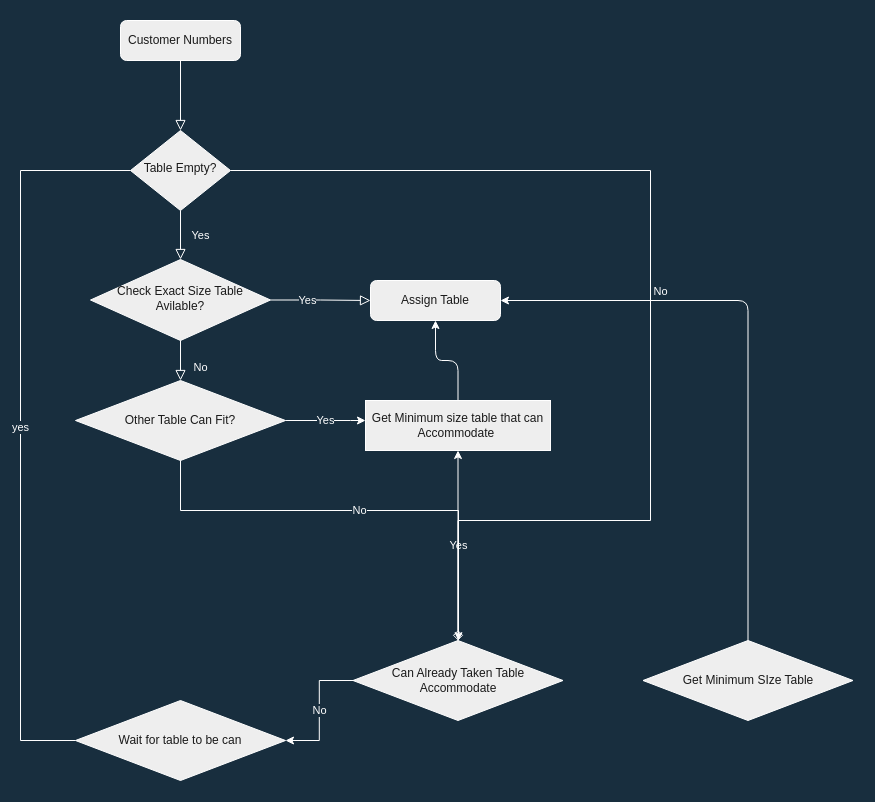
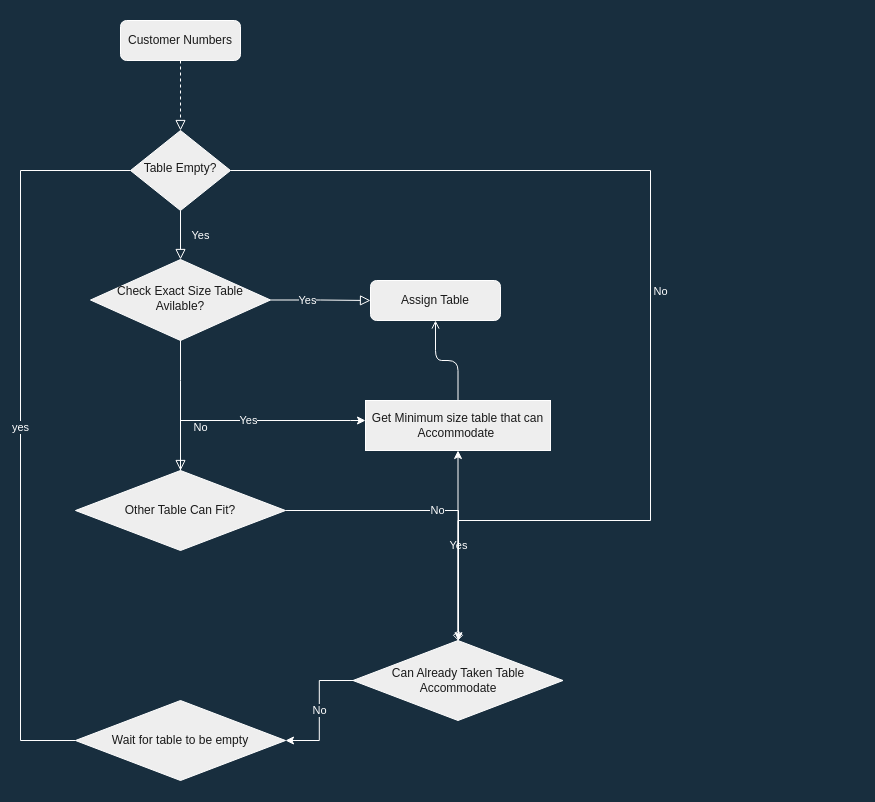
edge "Customer Numbers" -> "Table Empty?": style solid -> dashed
edge "Get Minimum size table that can Accommodate" -> "Assign Table": arrowhead classic -> open
edge "Get Minimum SIze Table" -> "Assign Table": removed
node "Other Table Can Fit?": moved (181, 421) -> (181, 511)
node "Get Minimum SIze Table": removed
node "Wait for table to be can": label "Wait for table to be can" -> "Wait for table to be empty"
